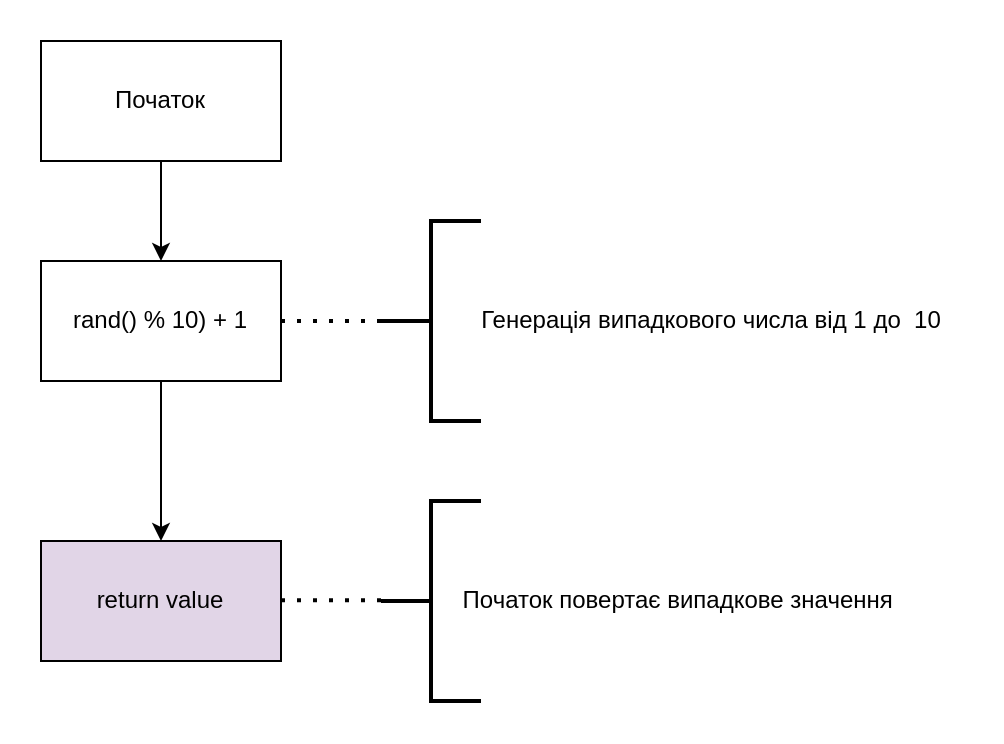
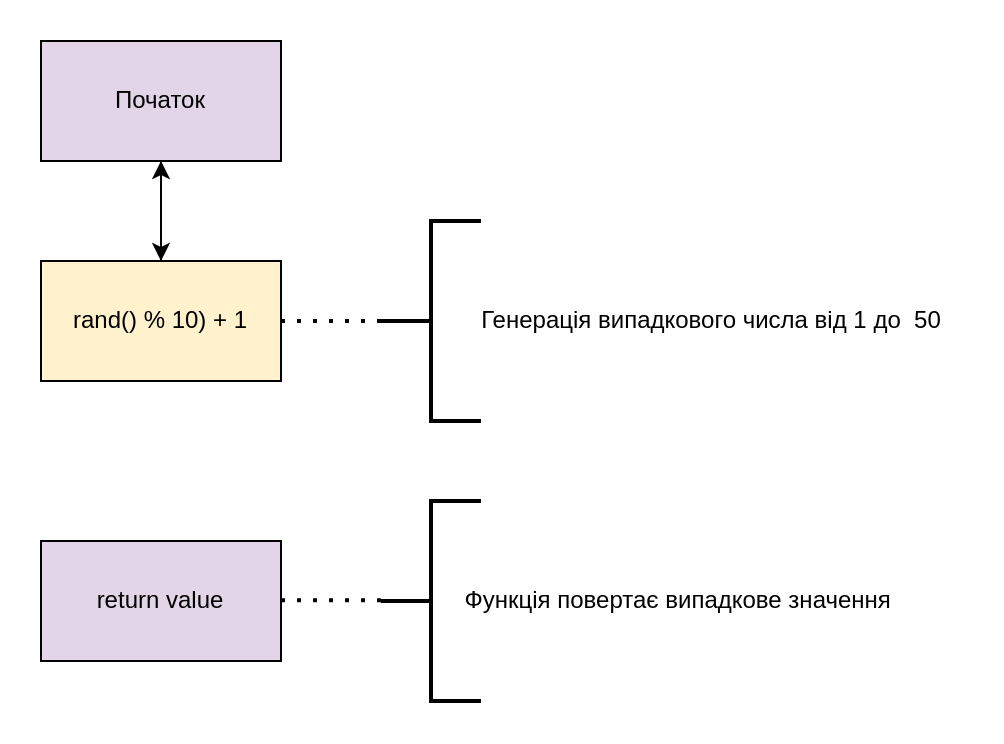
node "Початок": fillcolor #ffffff -> #e1d5e7
node "rand() % 10) + 1": fillcolor #ffffff -> #fff2cc
node "Генерація випадкового числа від 1 до 10": label "Генерація випадкового числа від 1 до 10" -> "Генерація випадкового числа від 1 до 50"
edge "rand() % 10) + 1" -> "return value": now "rand() % 10) + 1" -> "Початок"
node "Початок повертає випадкове значення": label "Початок повертає випадкове значення" -> "Функція повертає випадкове значення"
